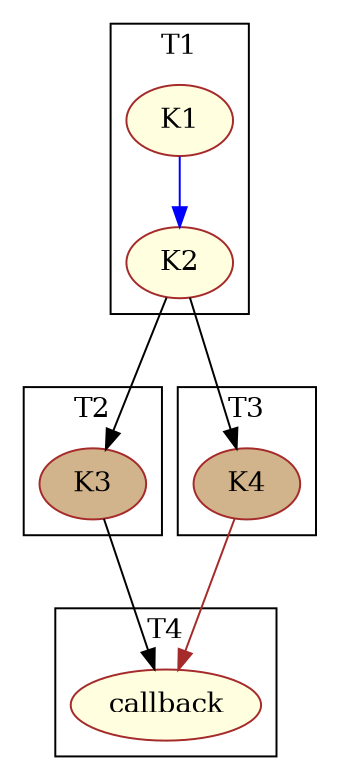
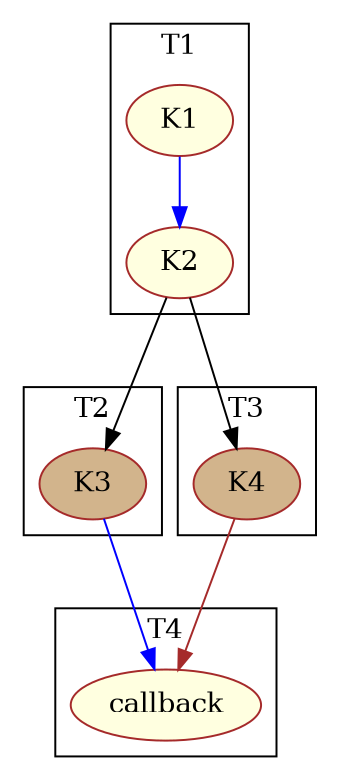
edge "K3" -> "callback": color black -> blue
